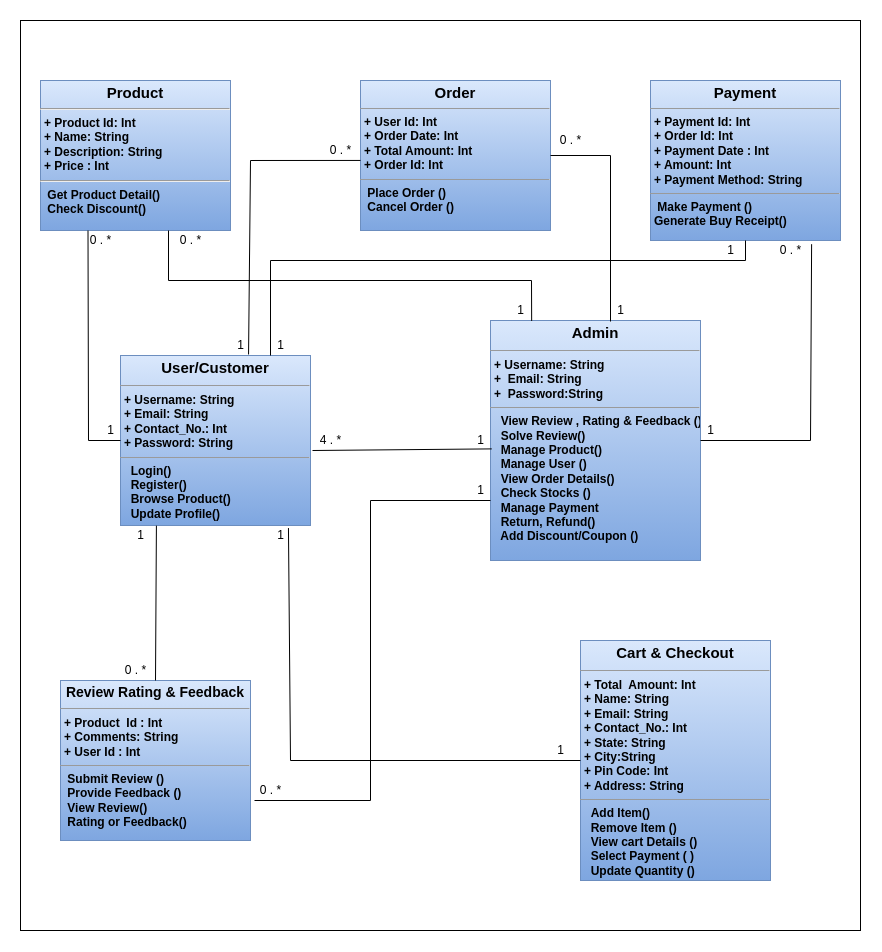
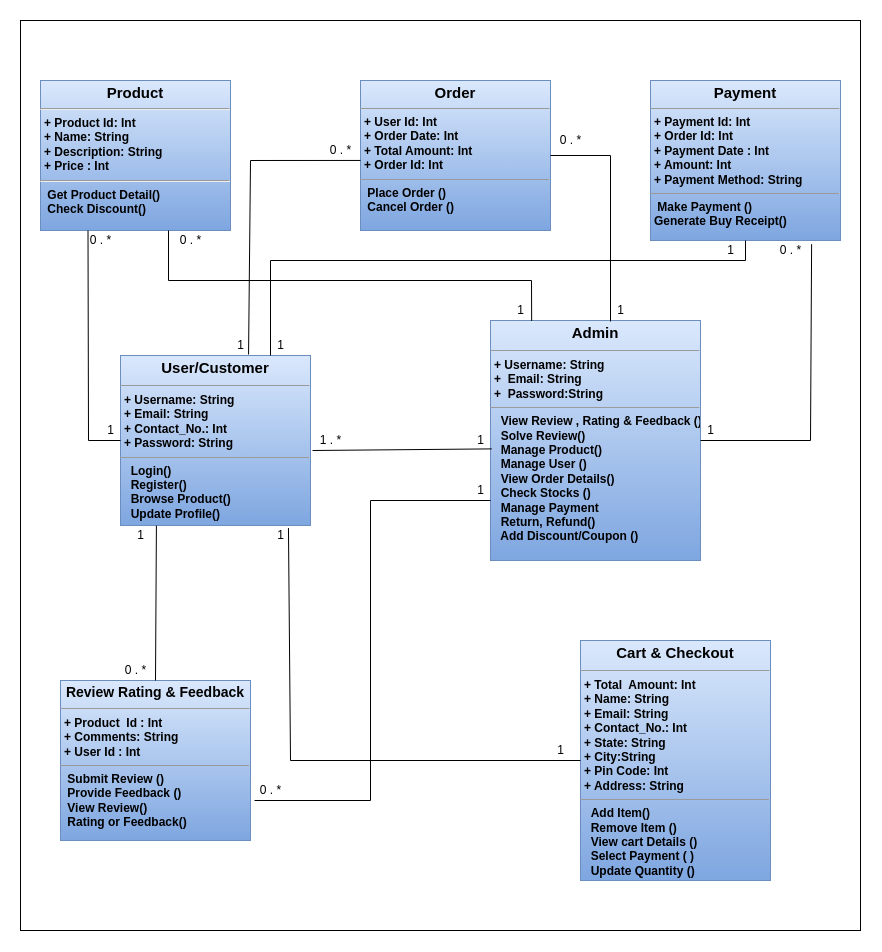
node "4 . *": label "4 . *" -> "1 . *"
